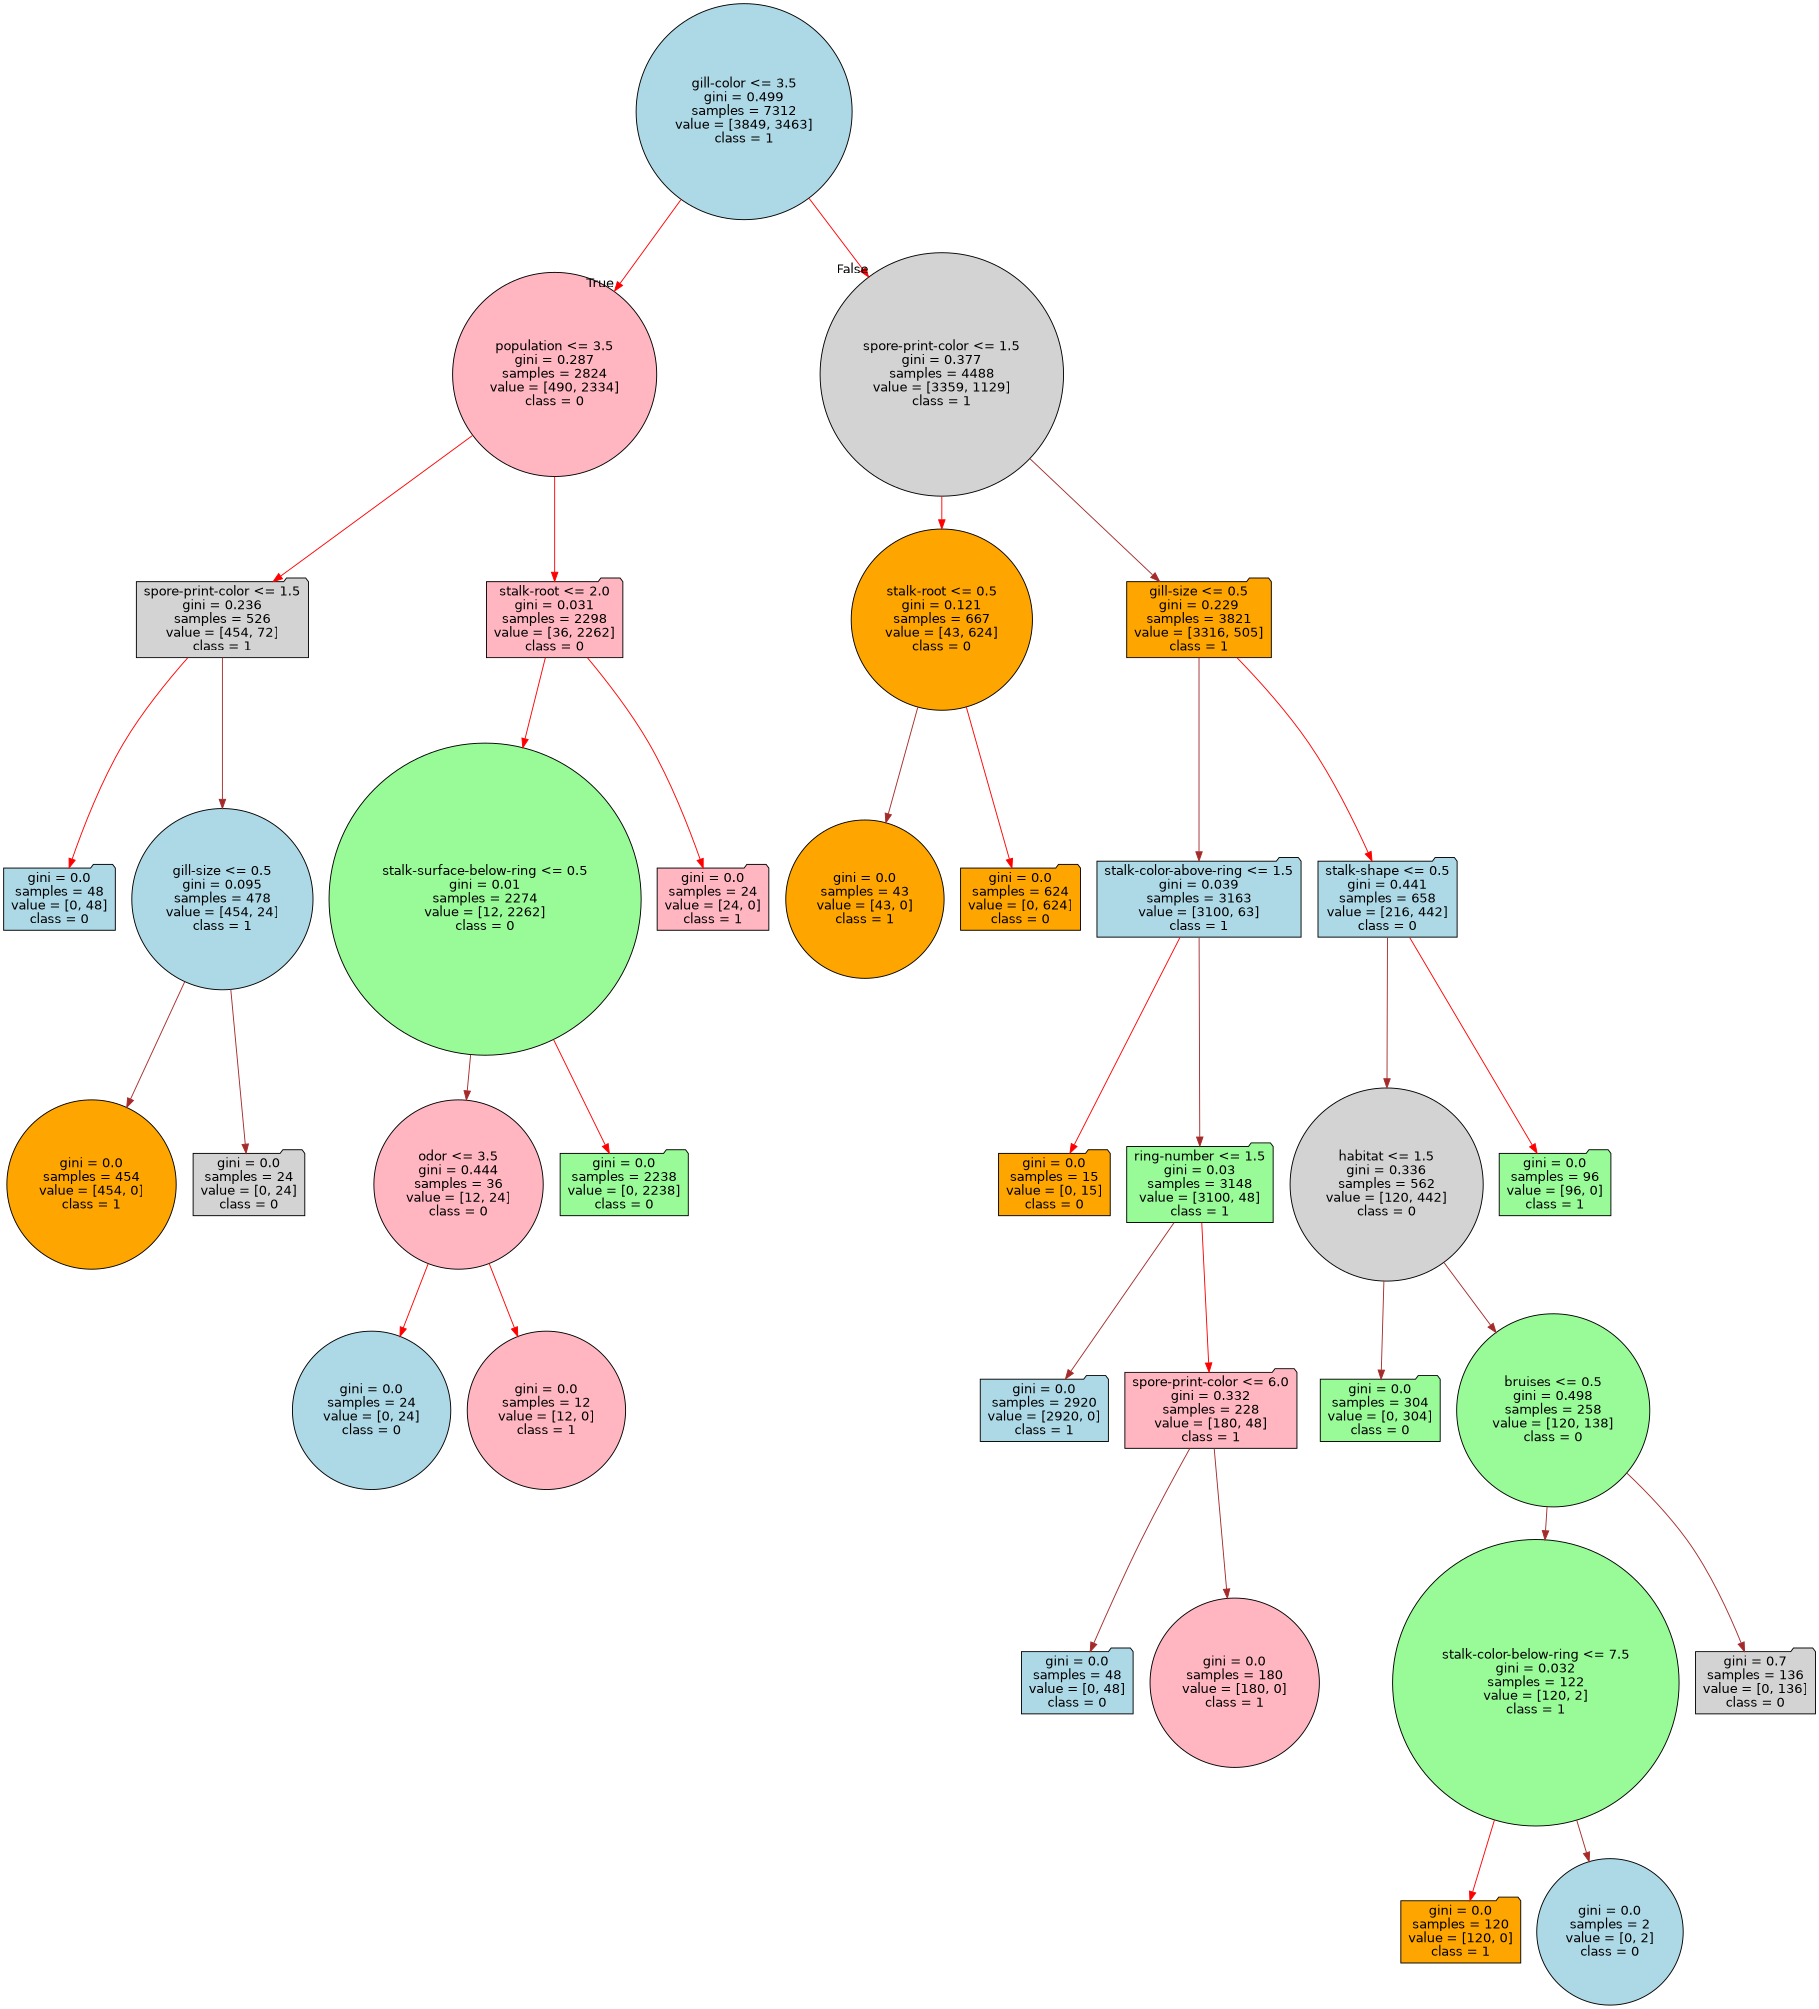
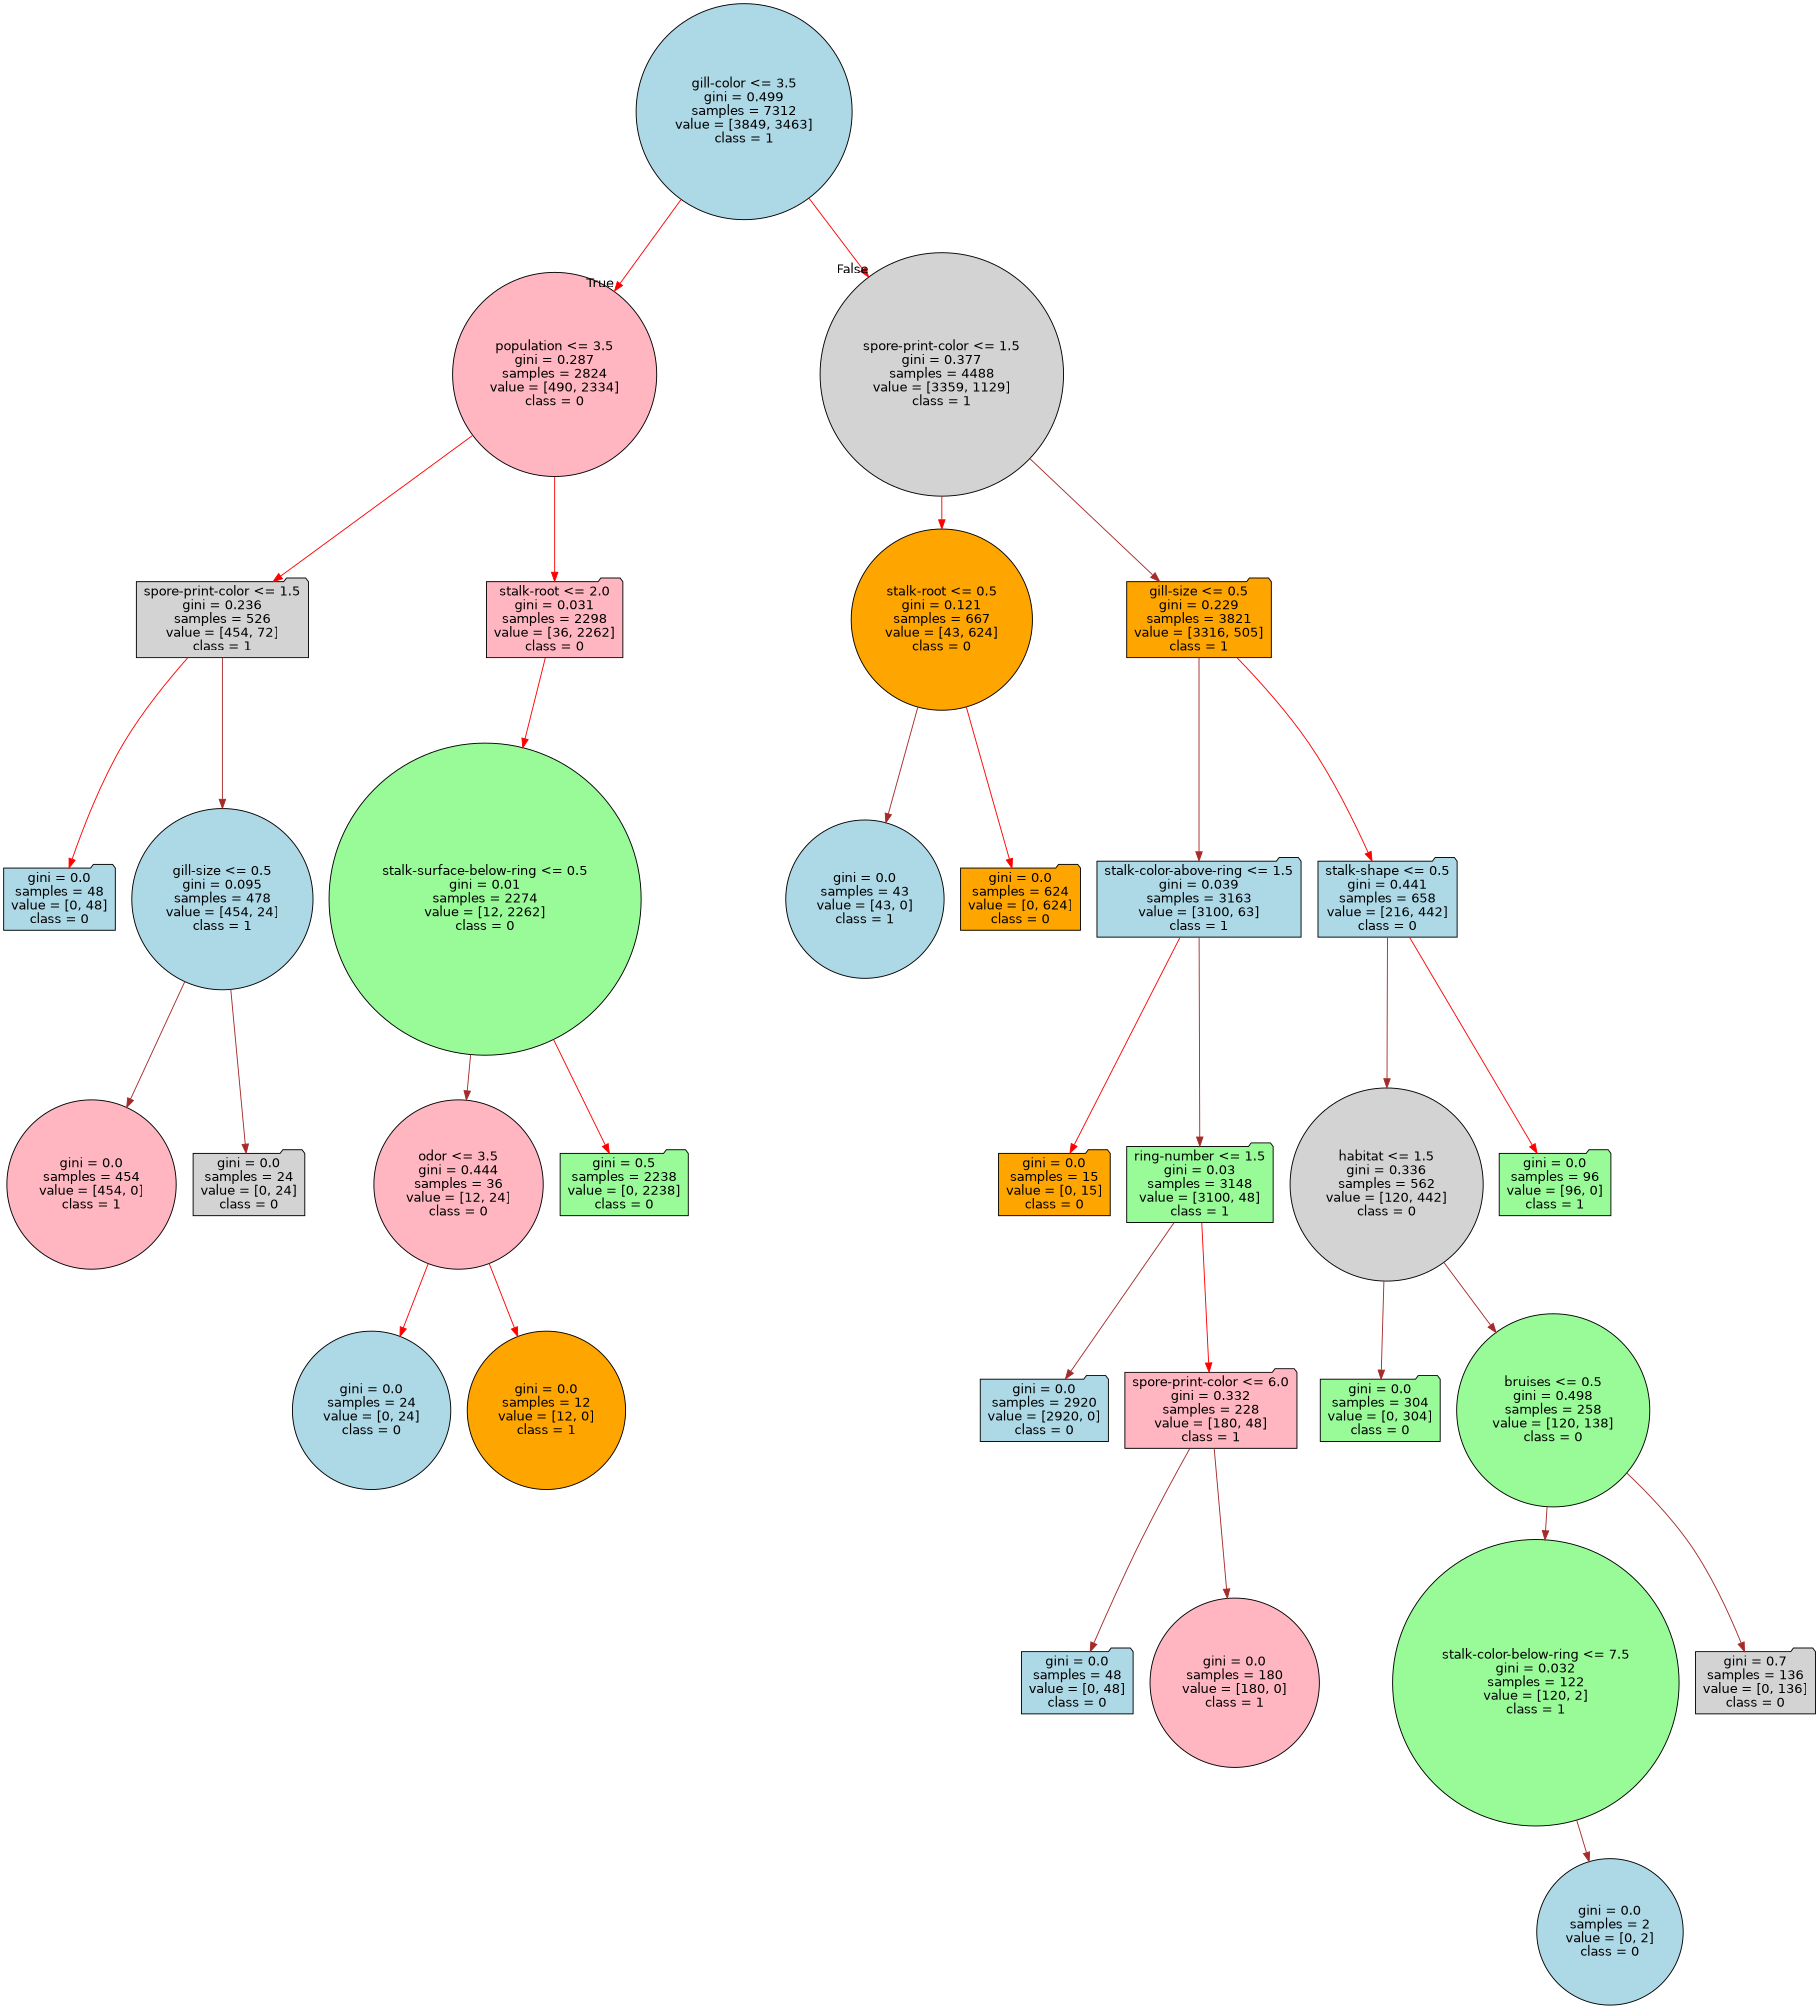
node "gini = 0.0 samples = 24 value = [24, 0] class = 1": removed
node "gini = 0.0 samples = 43 value = [43, 0] class = 1": fillcolor orange -> lightblue
node "gini = 0.0 samples = 454 value = [454, 0] class = 1": fillcolor orange -> lightpink
node "gini = 0.0 samples = 2238 value = [0, 2238] class = 0": label "gini = 0.0 samples = 2238 value = [0, 2238] class = 0" -> "gini = 0.5 samples = 2238 value = [0, 2238] class = 0"
node "gini = 0.0 samples = 12 value = [12, 0] class = 1": fillcolor lightpink -> orange
node "gini = 0.0 samples = 2920 value = [2920, 0] class = 1": label "gini = 0.0 samples = 2920 value = [2920, 0] class = 1" -> "gini = 0.0 samples = 2920 value = [2920, 0] class = 0"
node "gini = 0.0 samples = 120 value = [120, 0] class = 1": removed
